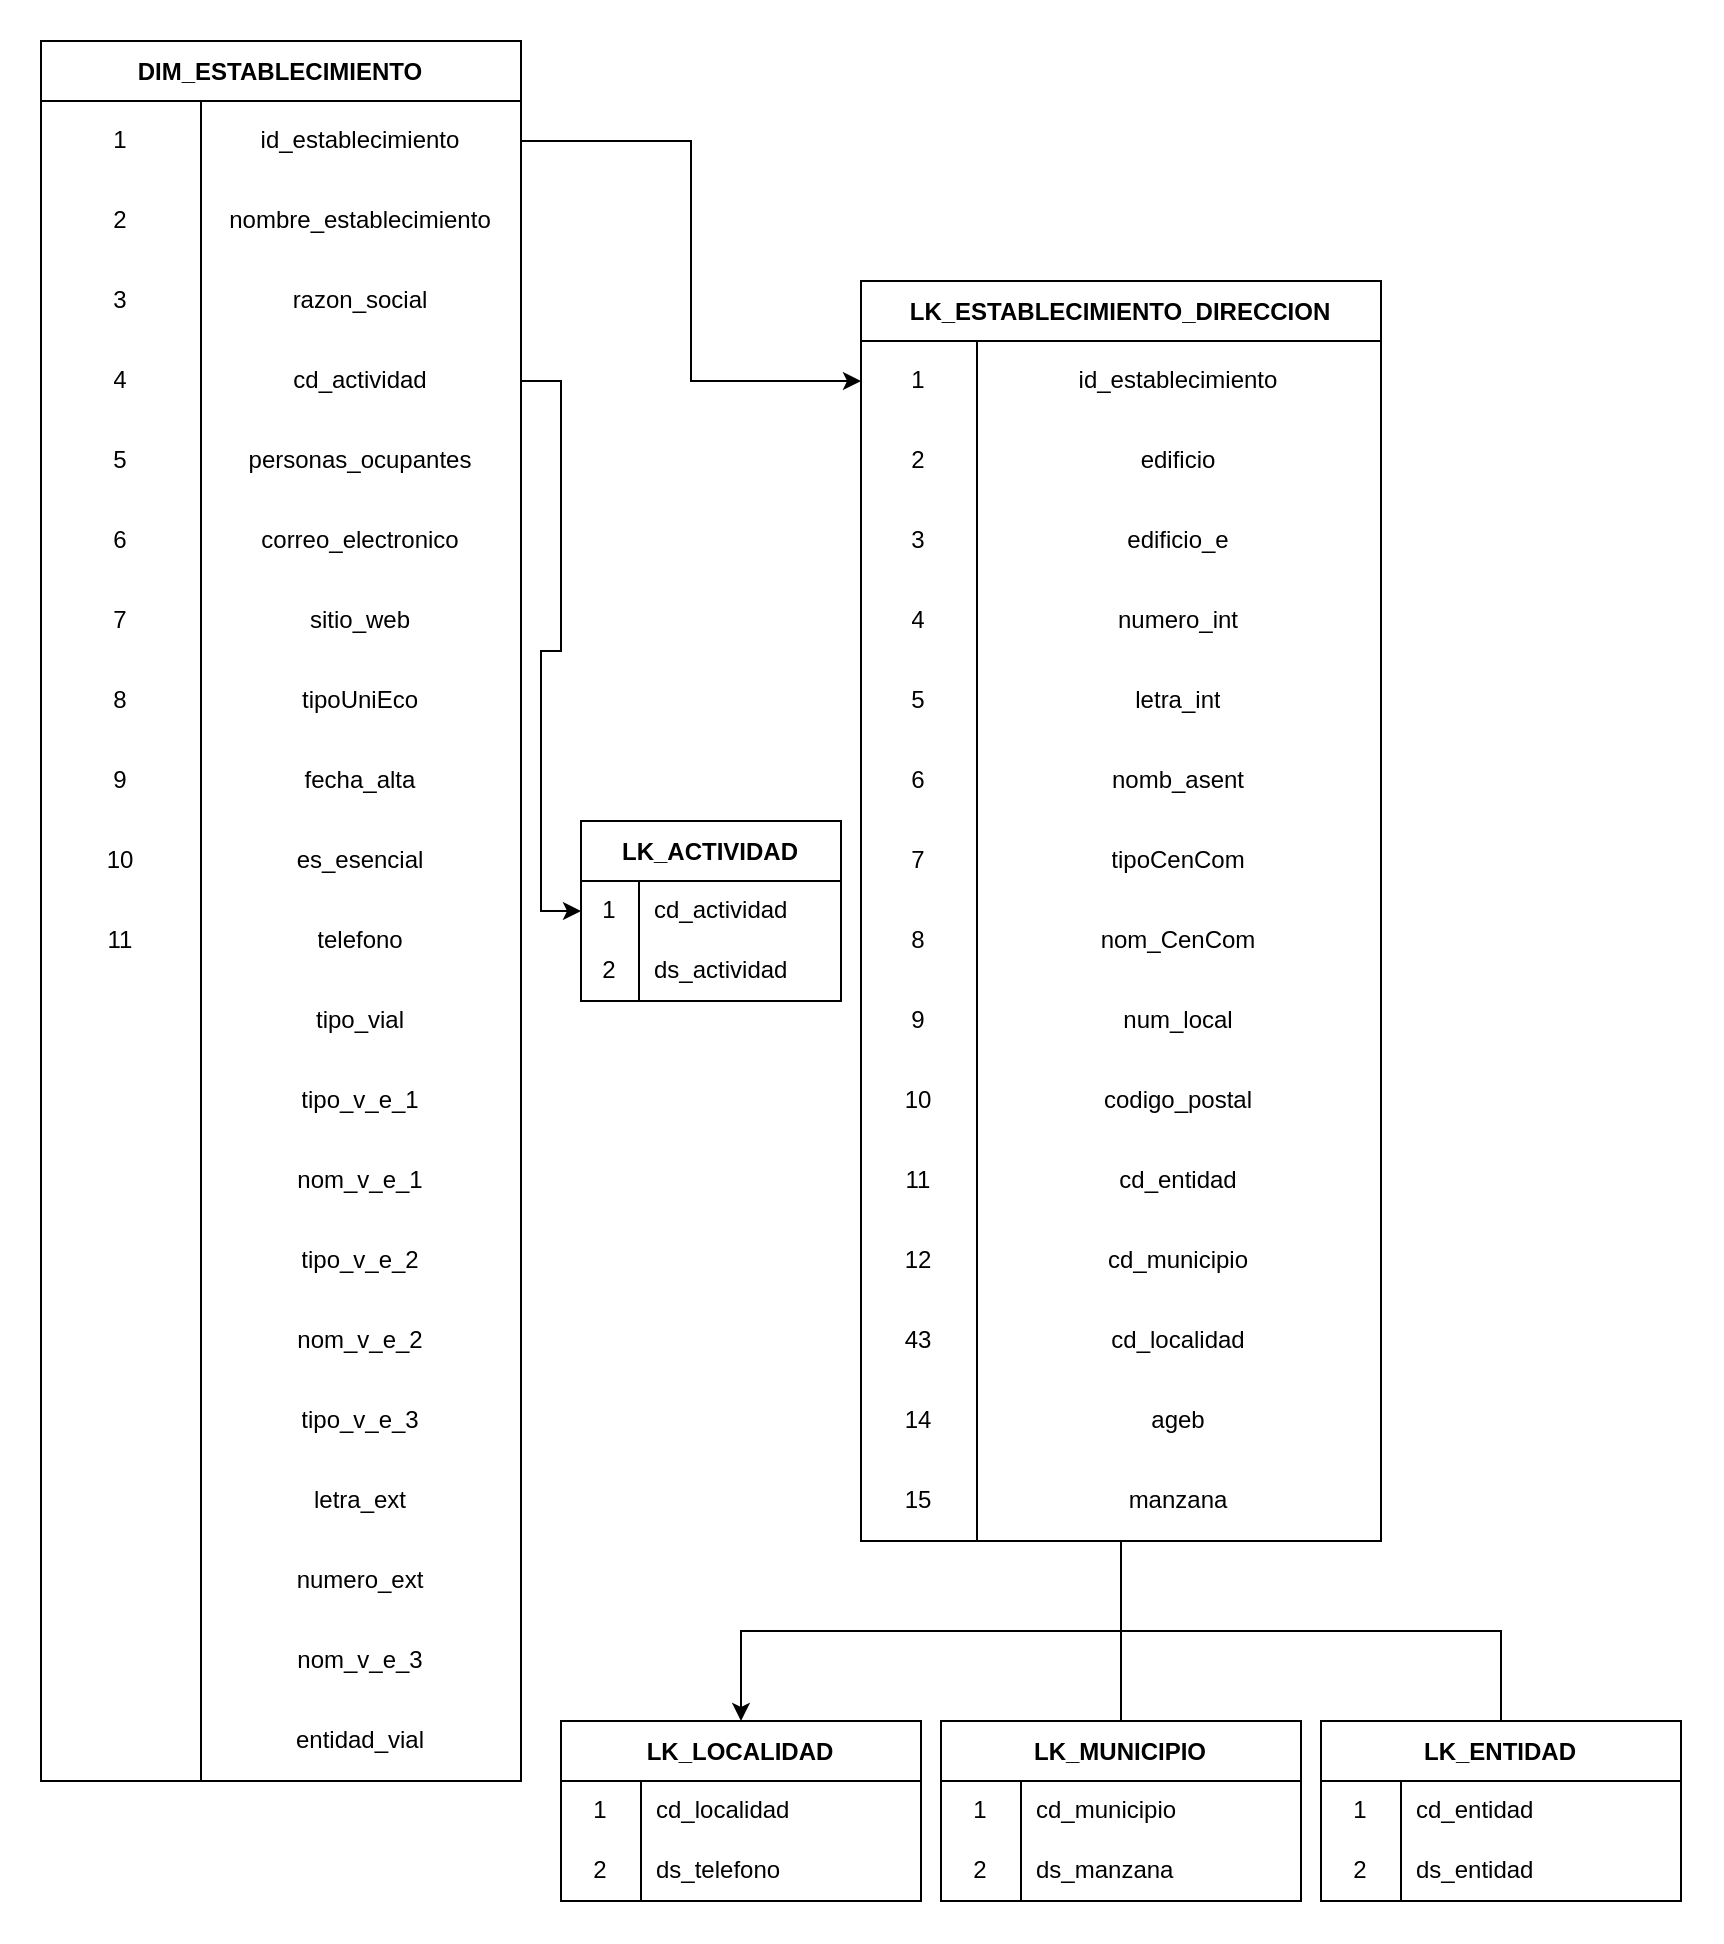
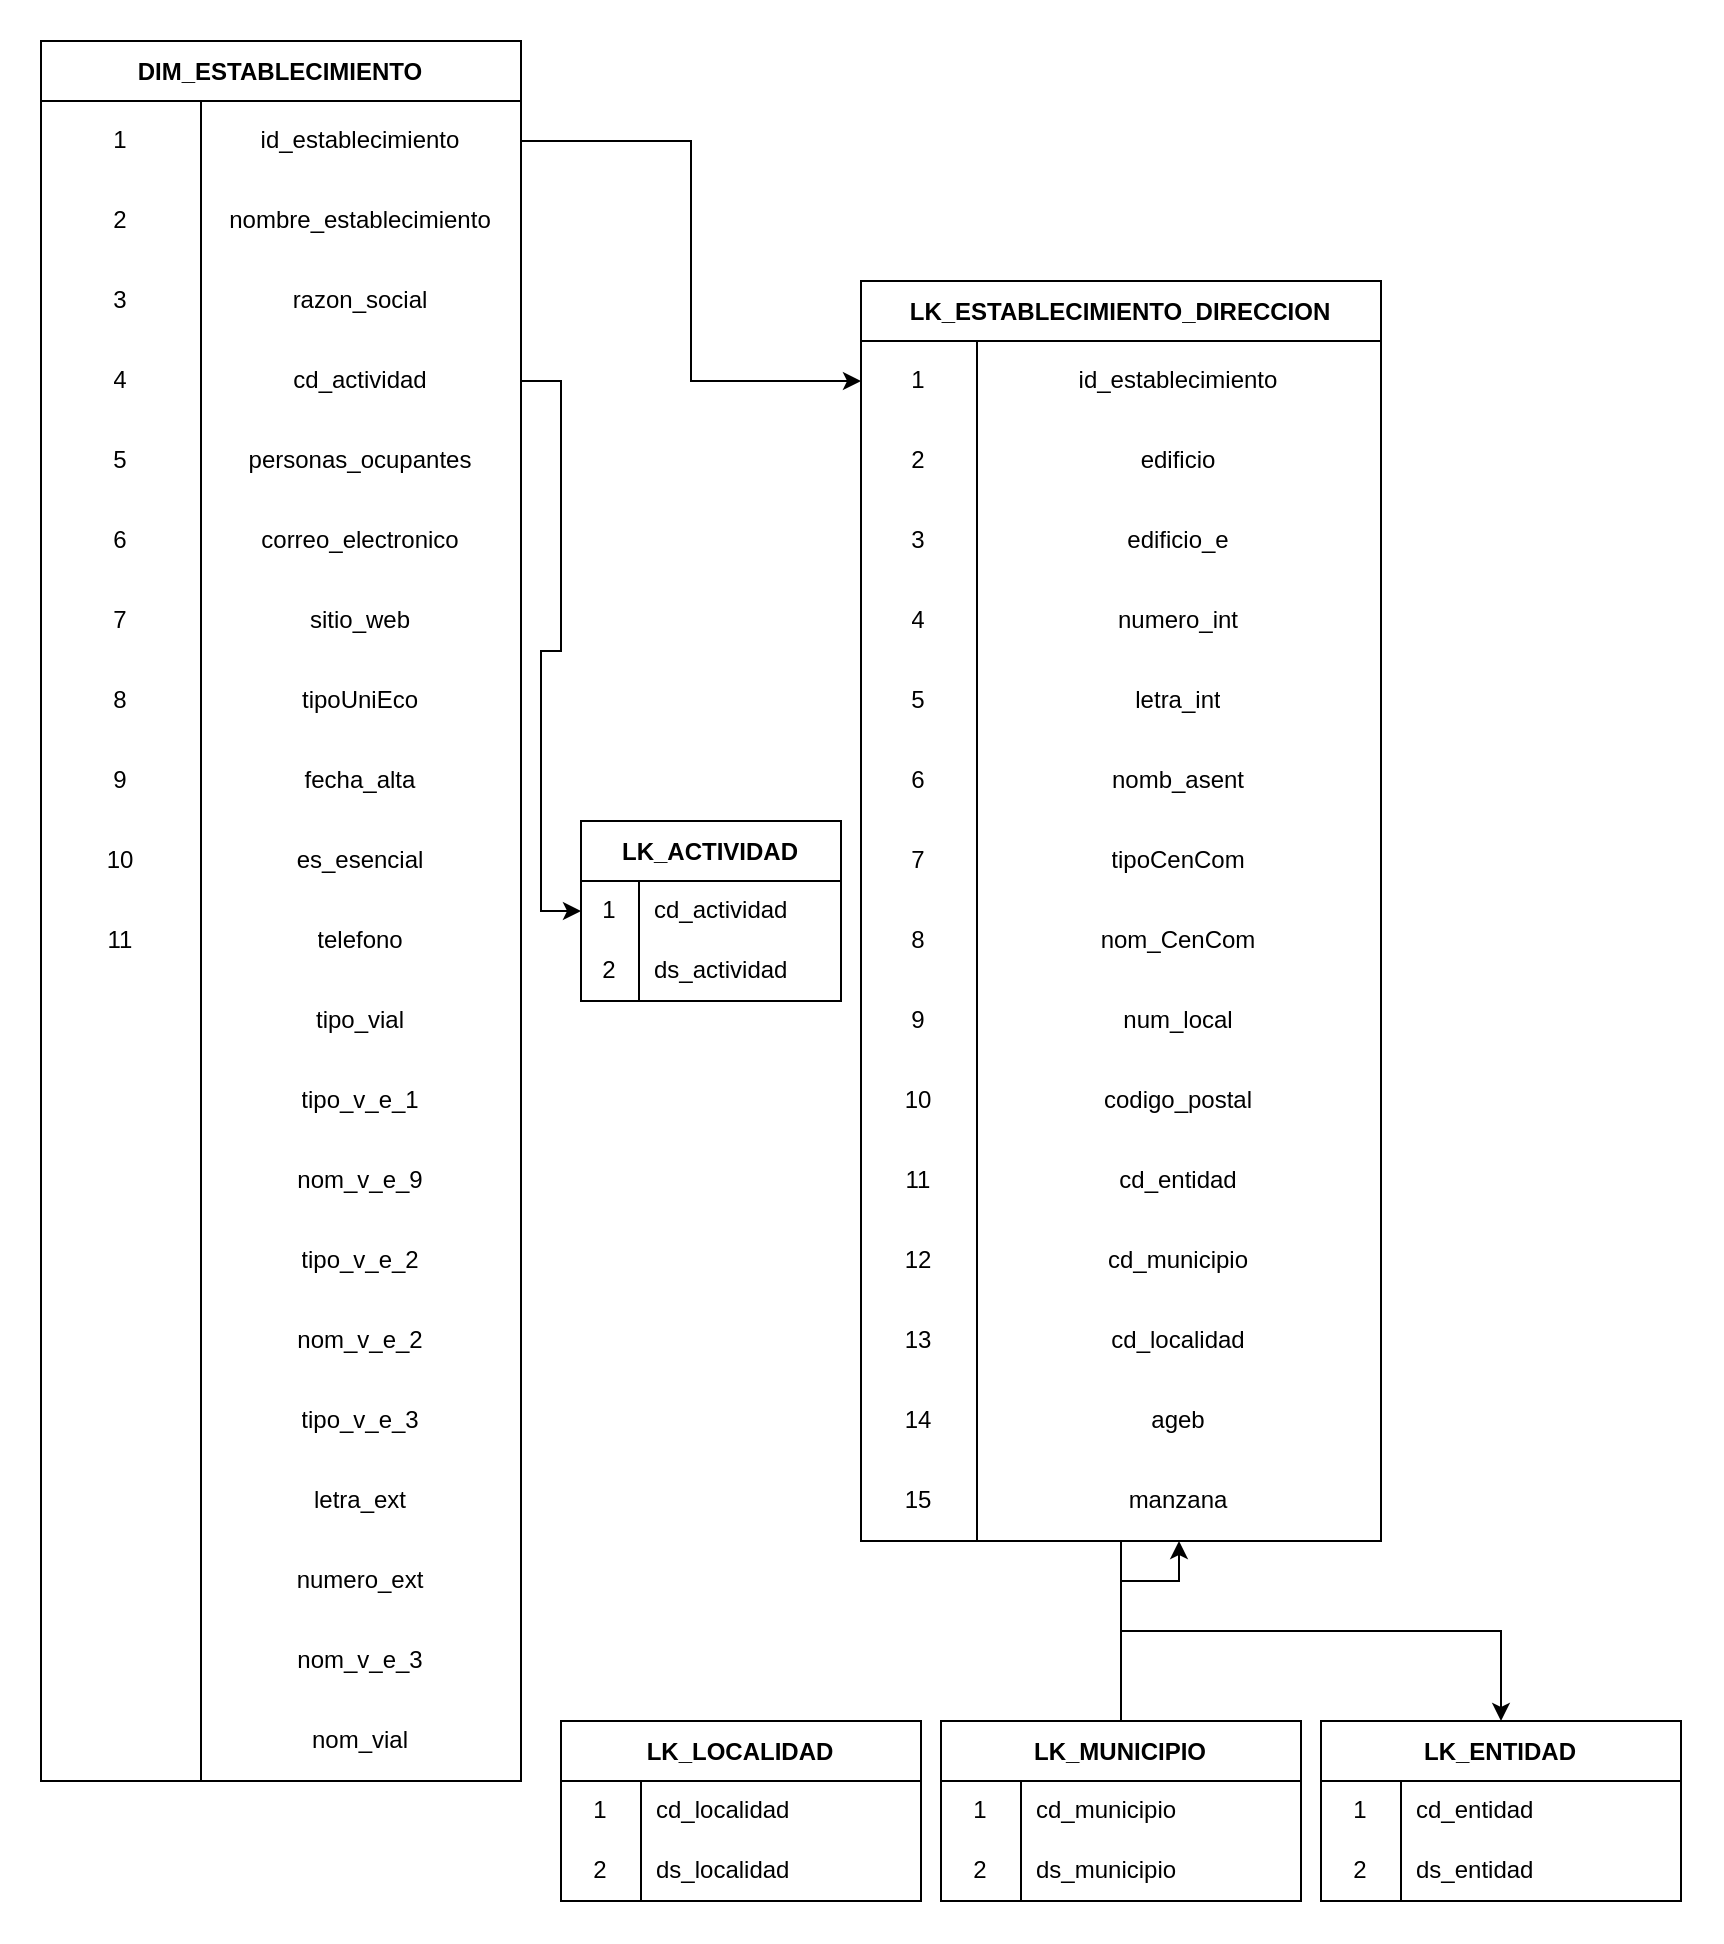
node "nom_v_e_1": label "nom_v_e_1" -> "nom_v_e_9"
node "43": label "43" -> "13"
edge "LK_ESTABLECIMIENTO_DIRECCION" -> "LK_LOCALIDAD": now "LK_ESTABLECIMIENTO_DIRECCION" -> "manzana"
edge "LK_ESTABLECIMIENTO_DIRECCION" -- "LK_ENTIDAD": arrowhead none -> classic
node "entidad_vial": label "entidad_vial" -> "nom_vial"
node "ds_telefono": label "ds_telefono" -> "ds_localidad"
node "ds_manzana": label "ds_manzana" -> "ds_municipio"
